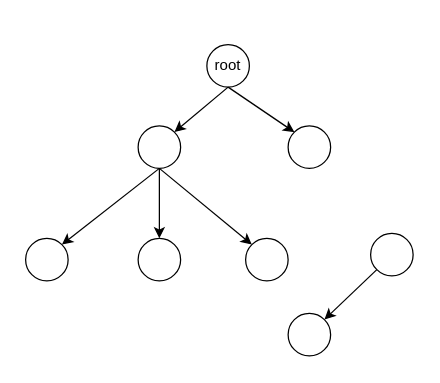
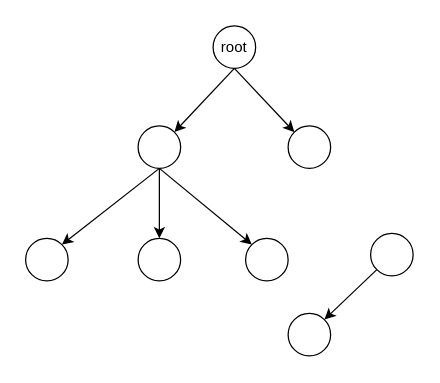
node "root": moved (228, 66) -> (234, 47)
